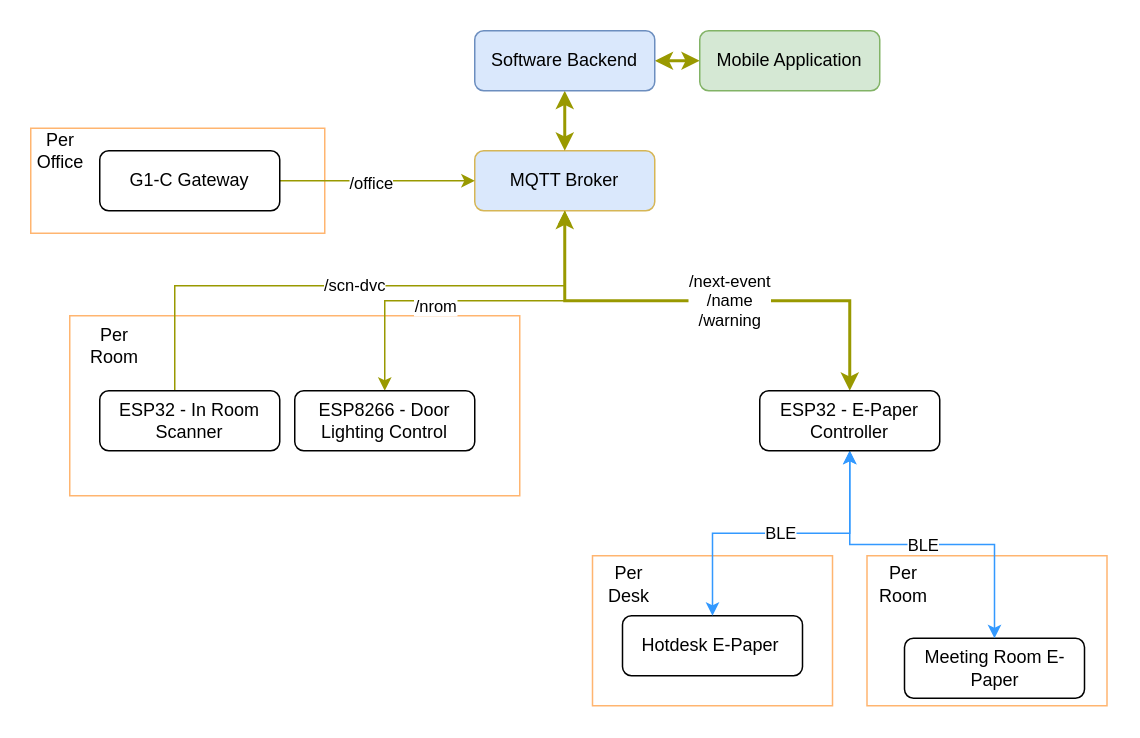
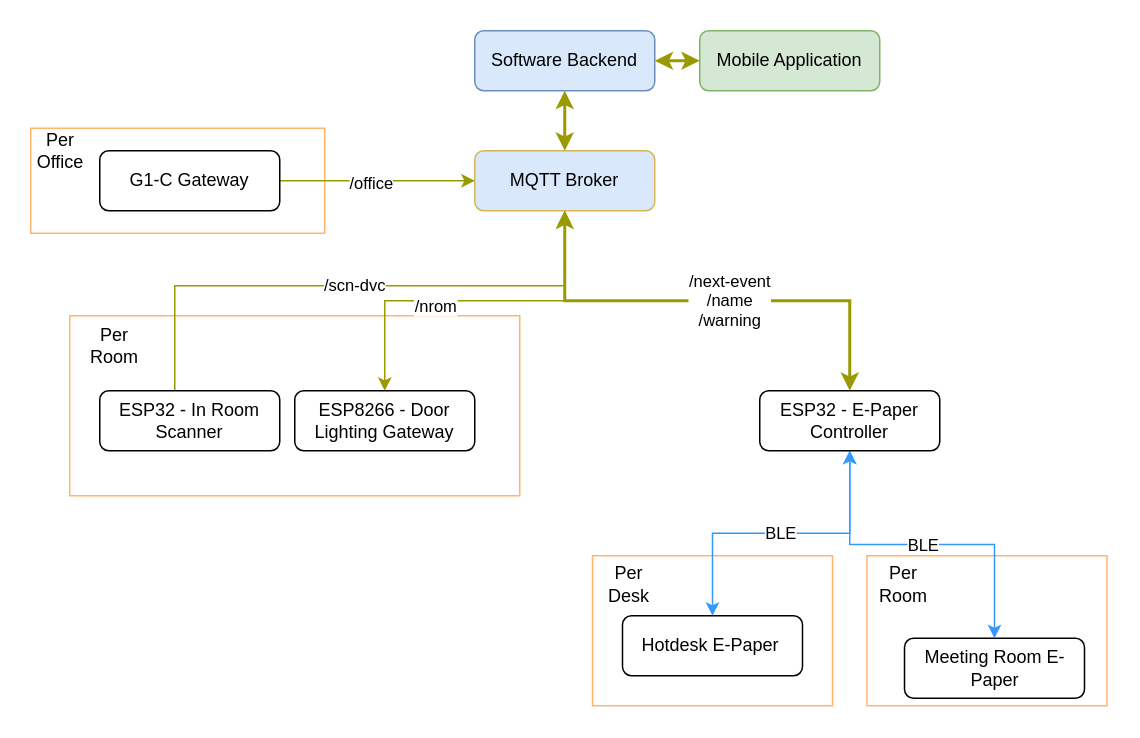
node "ESP8266 - Door Lighting Control": label "ESP8266 - Door Lighting Control" -> "ESP8266 - Door Lighting Gateway"
